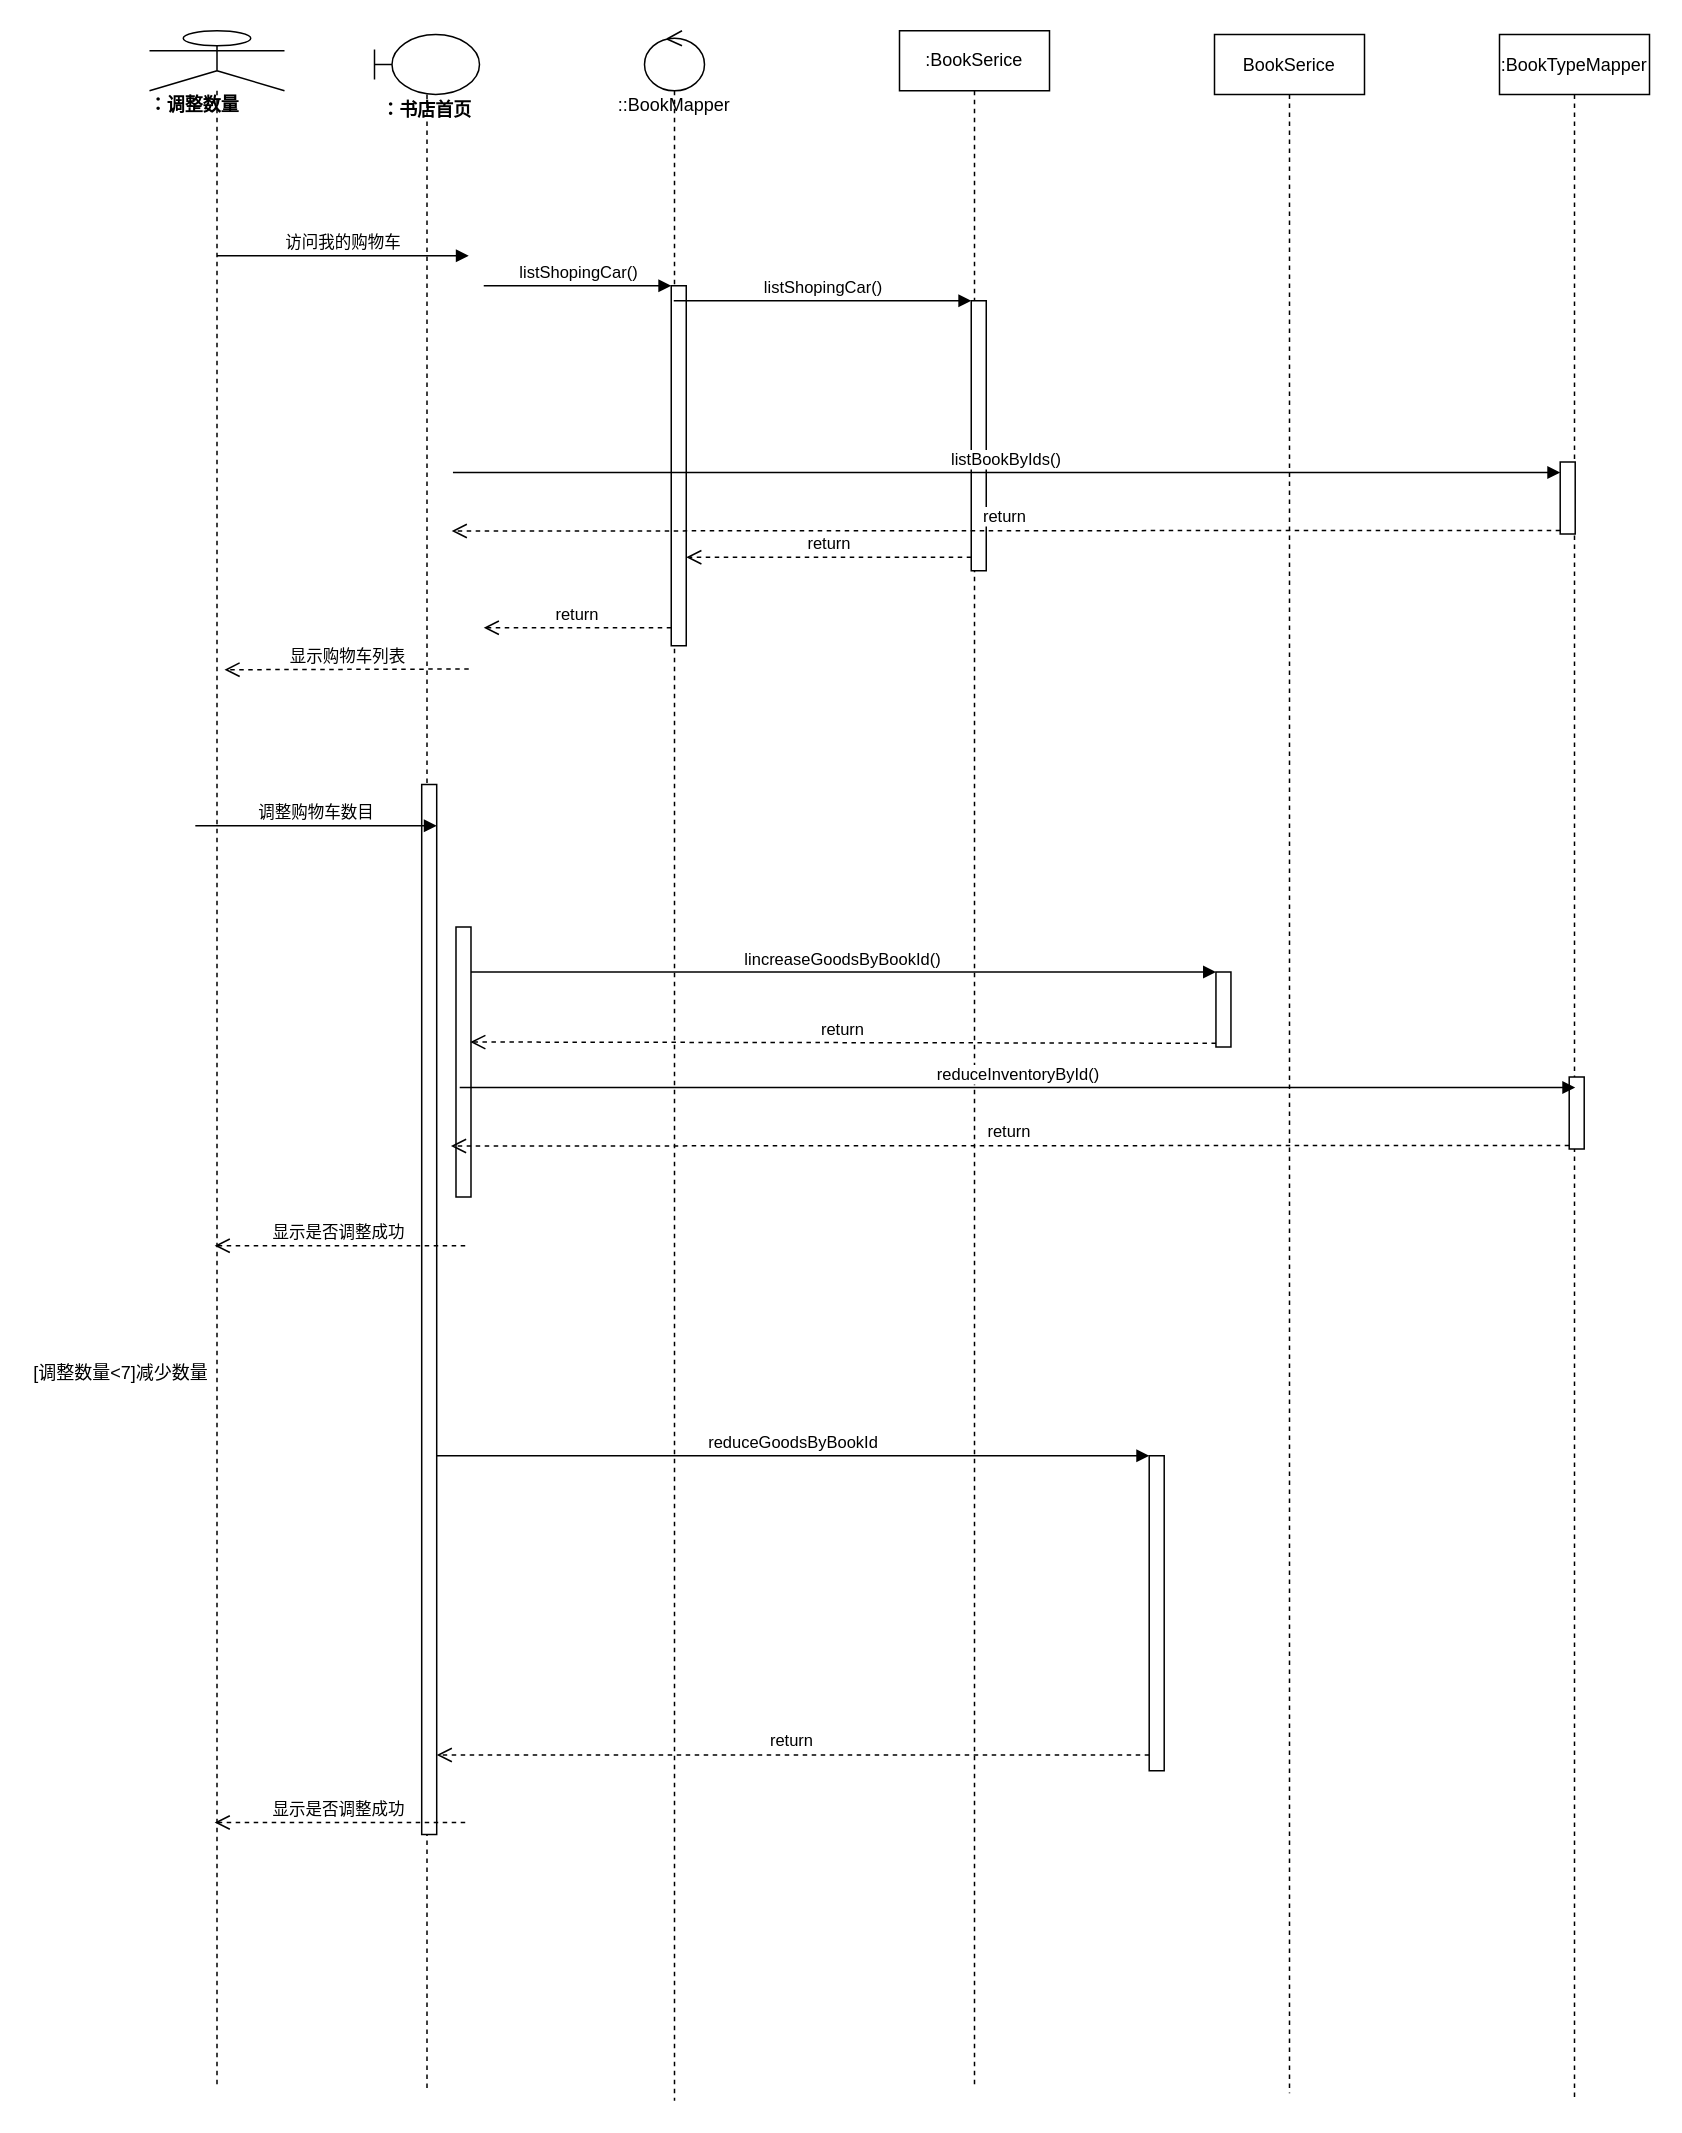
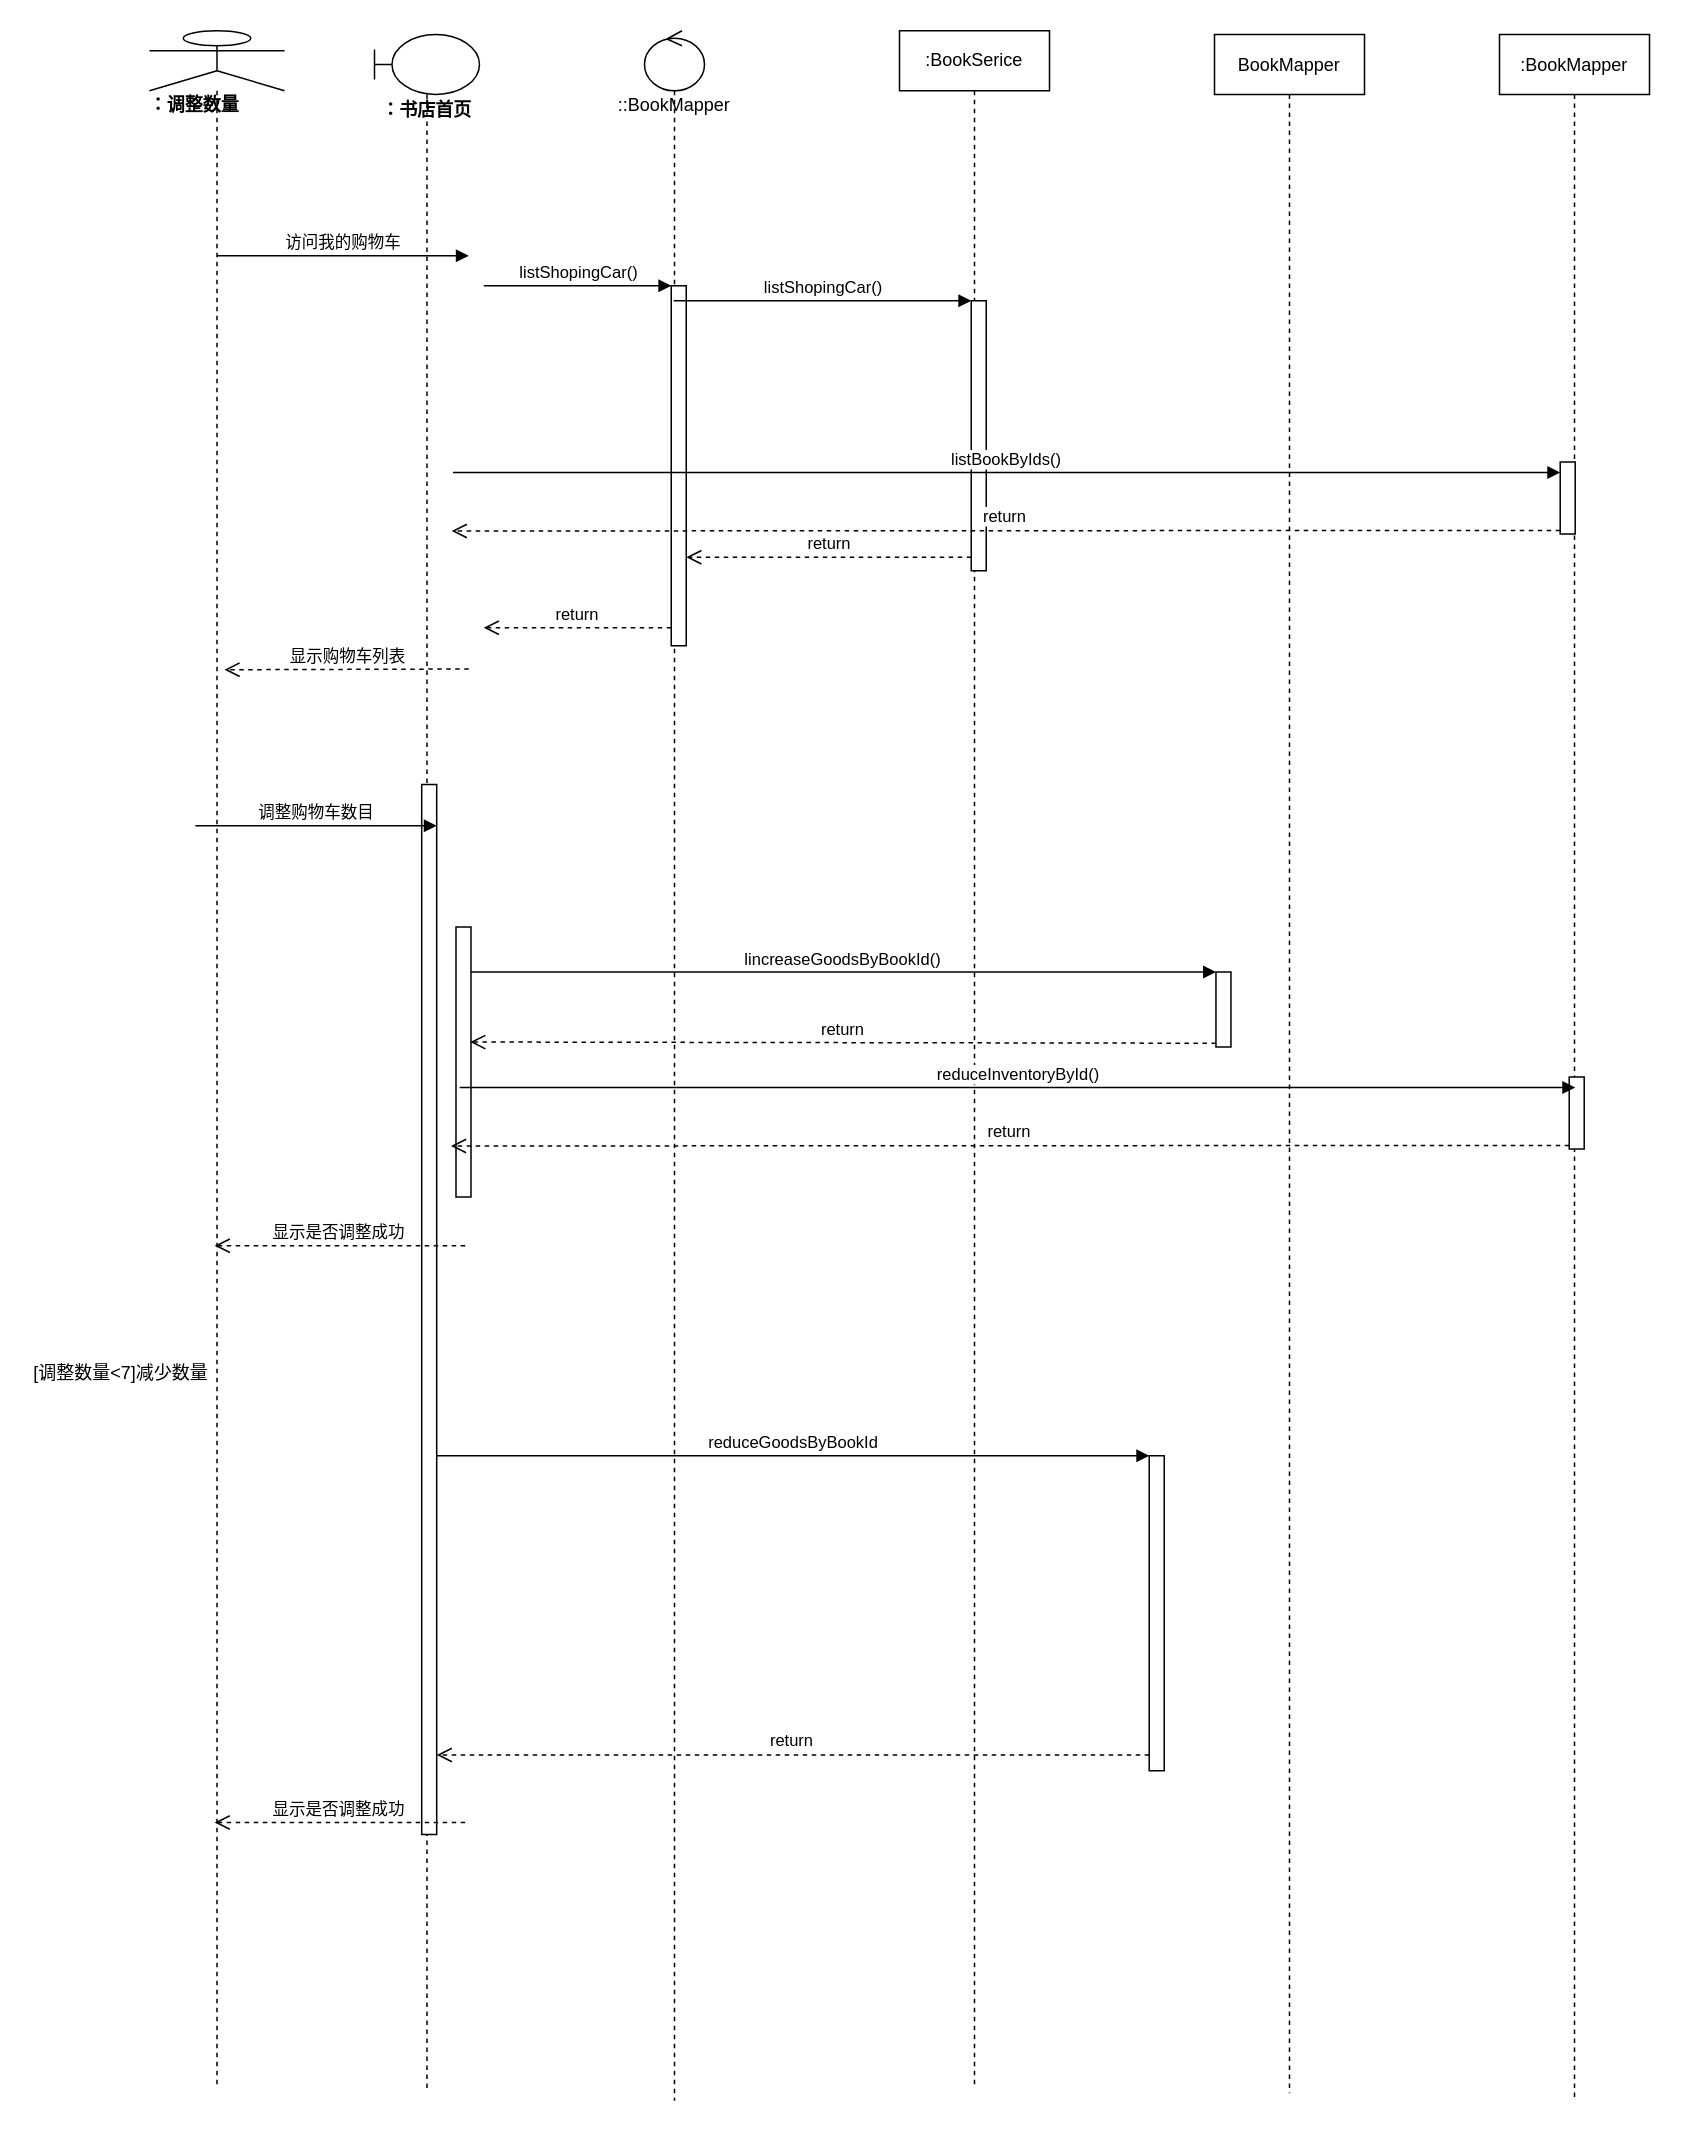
node "BookSerice": label "BookSerice" -> "BookMapper"
node ":BookTypeMapper": label ":BookTypeMapper" -> ":BookMapper"
